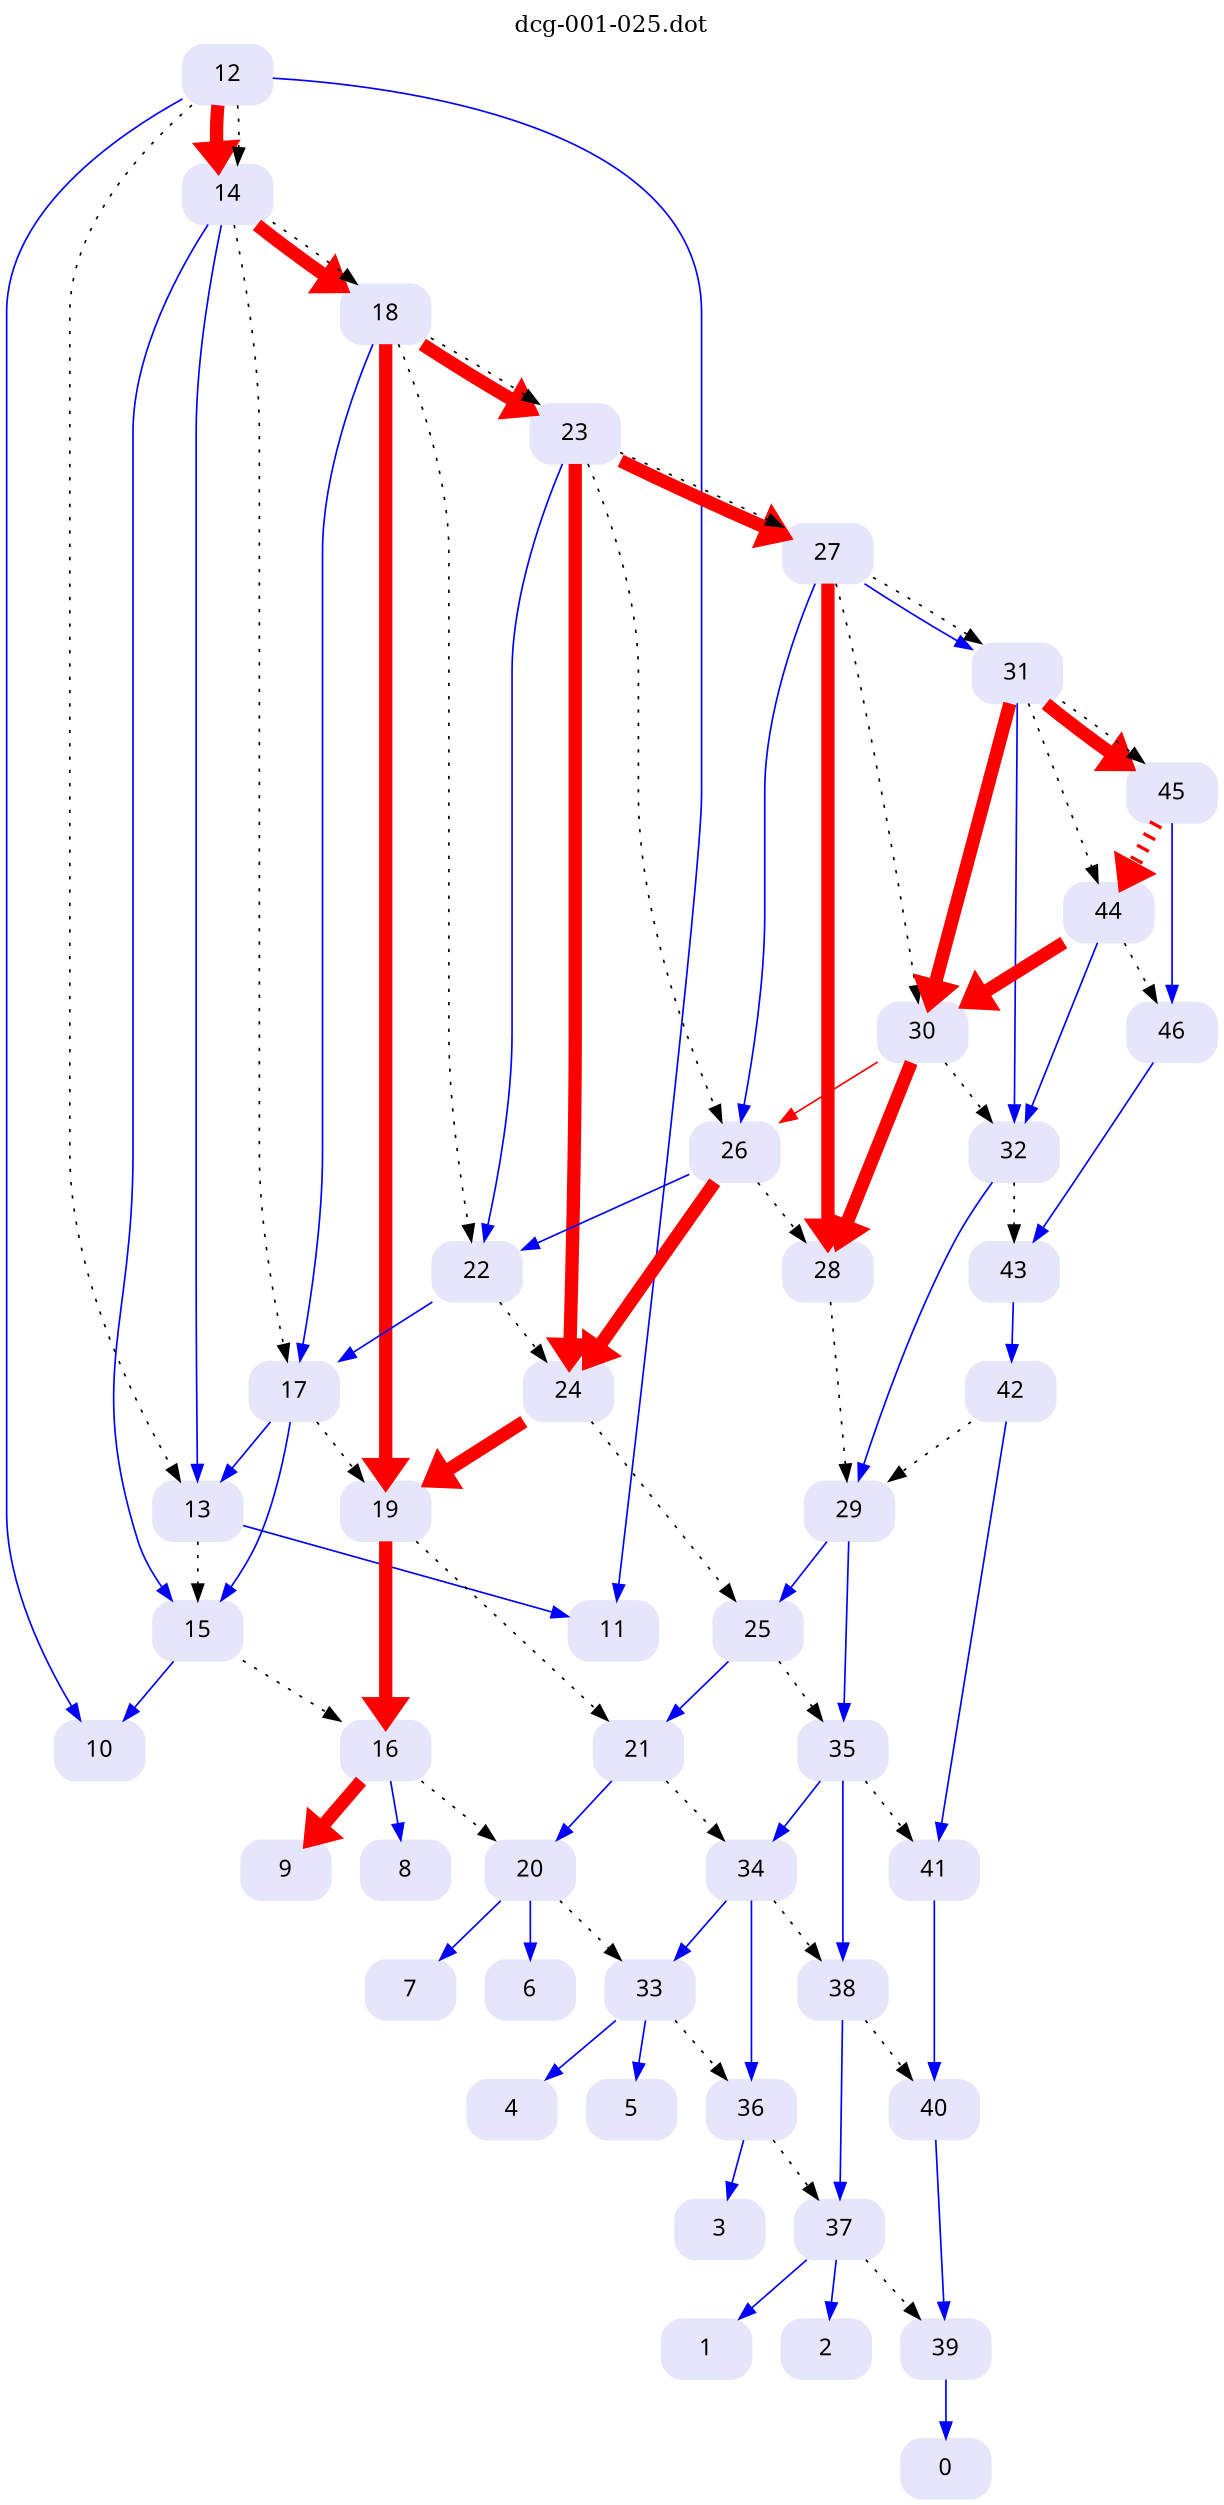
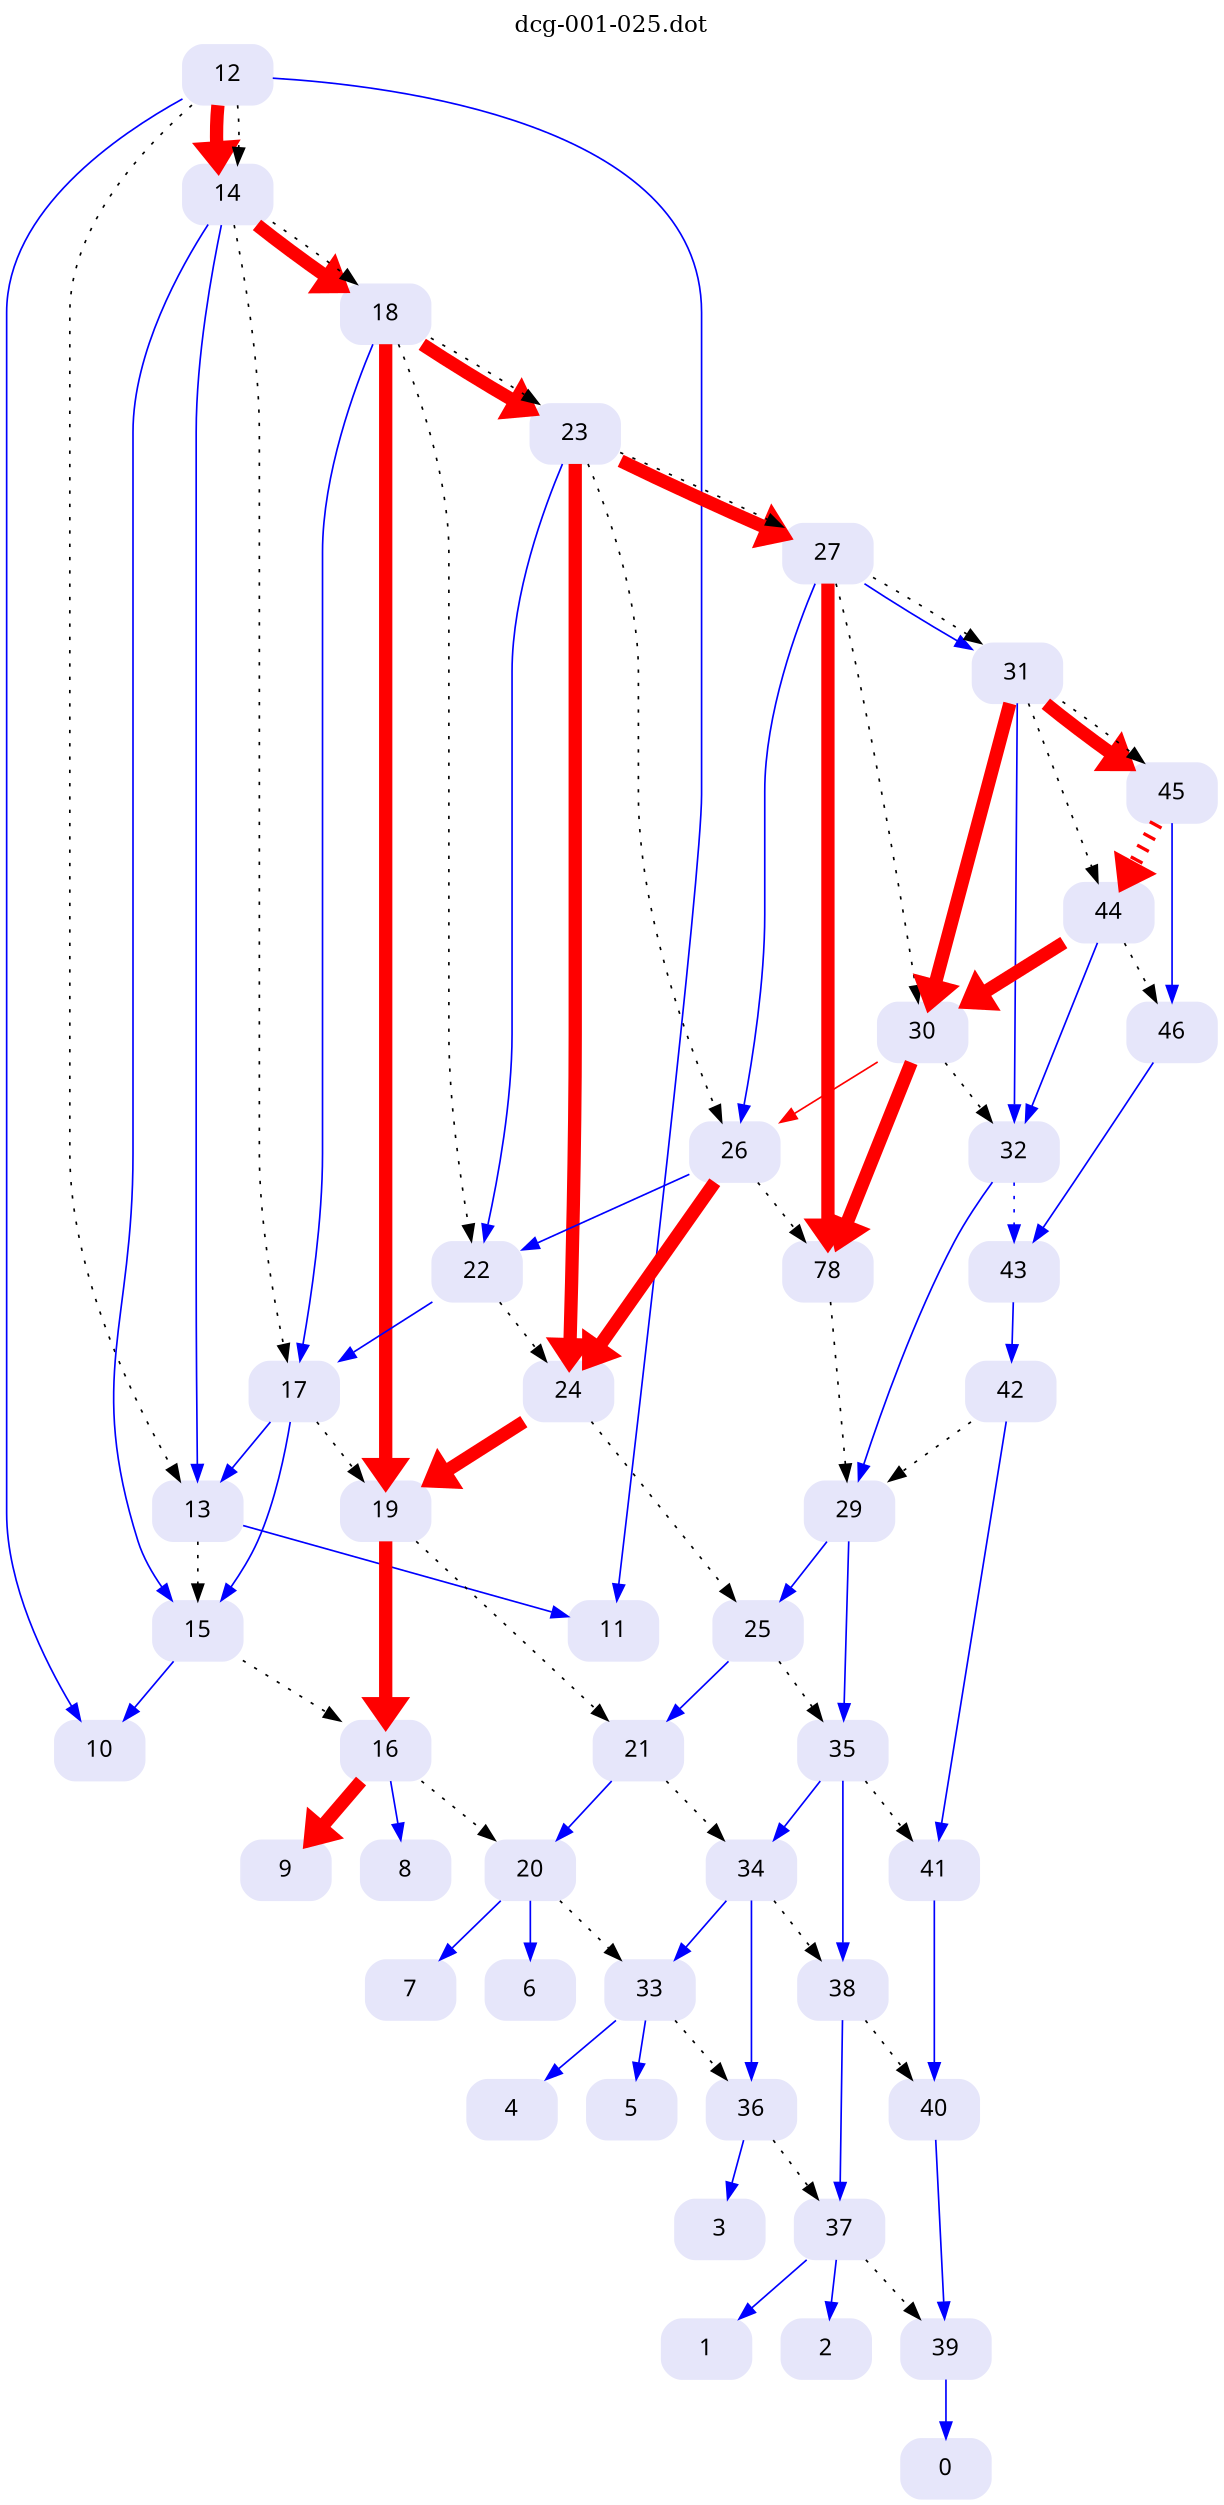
edge "32" -> "43": color black -> blue
node "28": label "28" -> "78"
